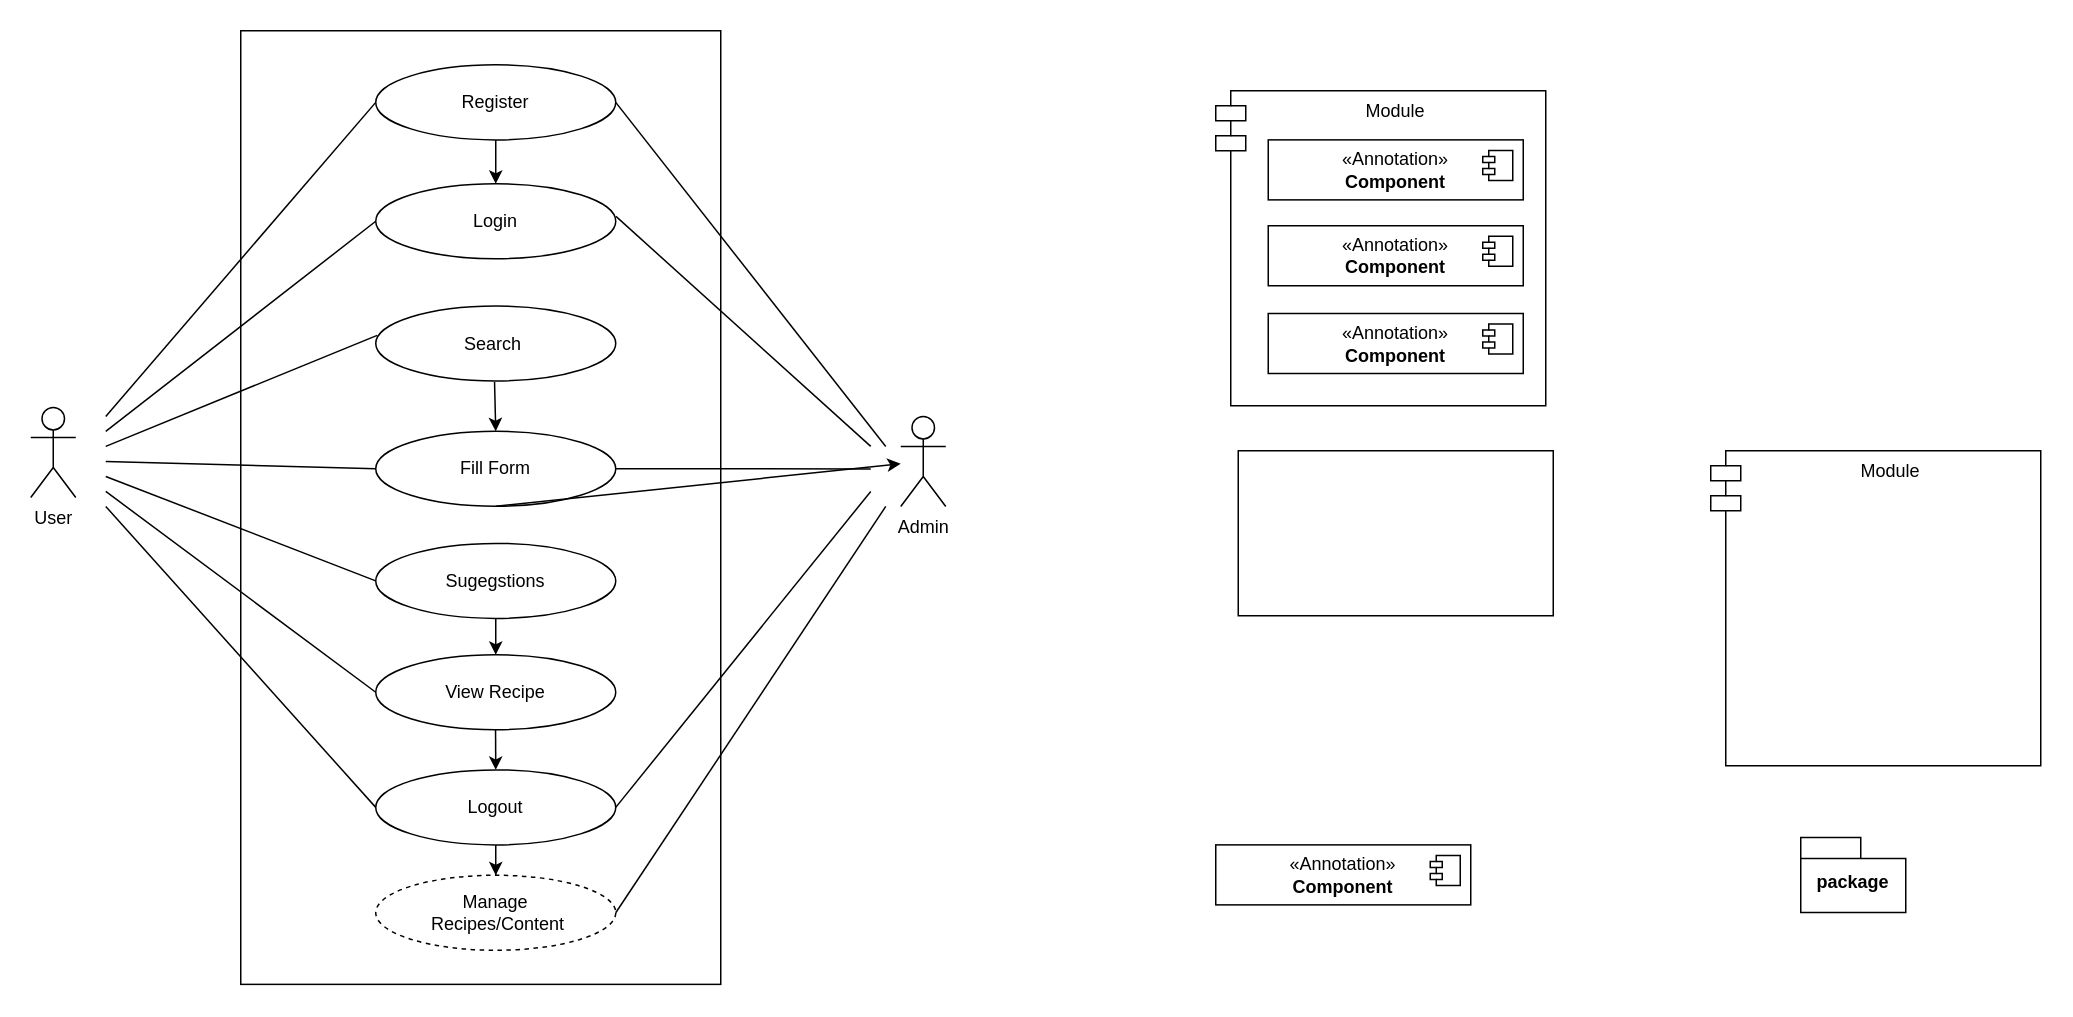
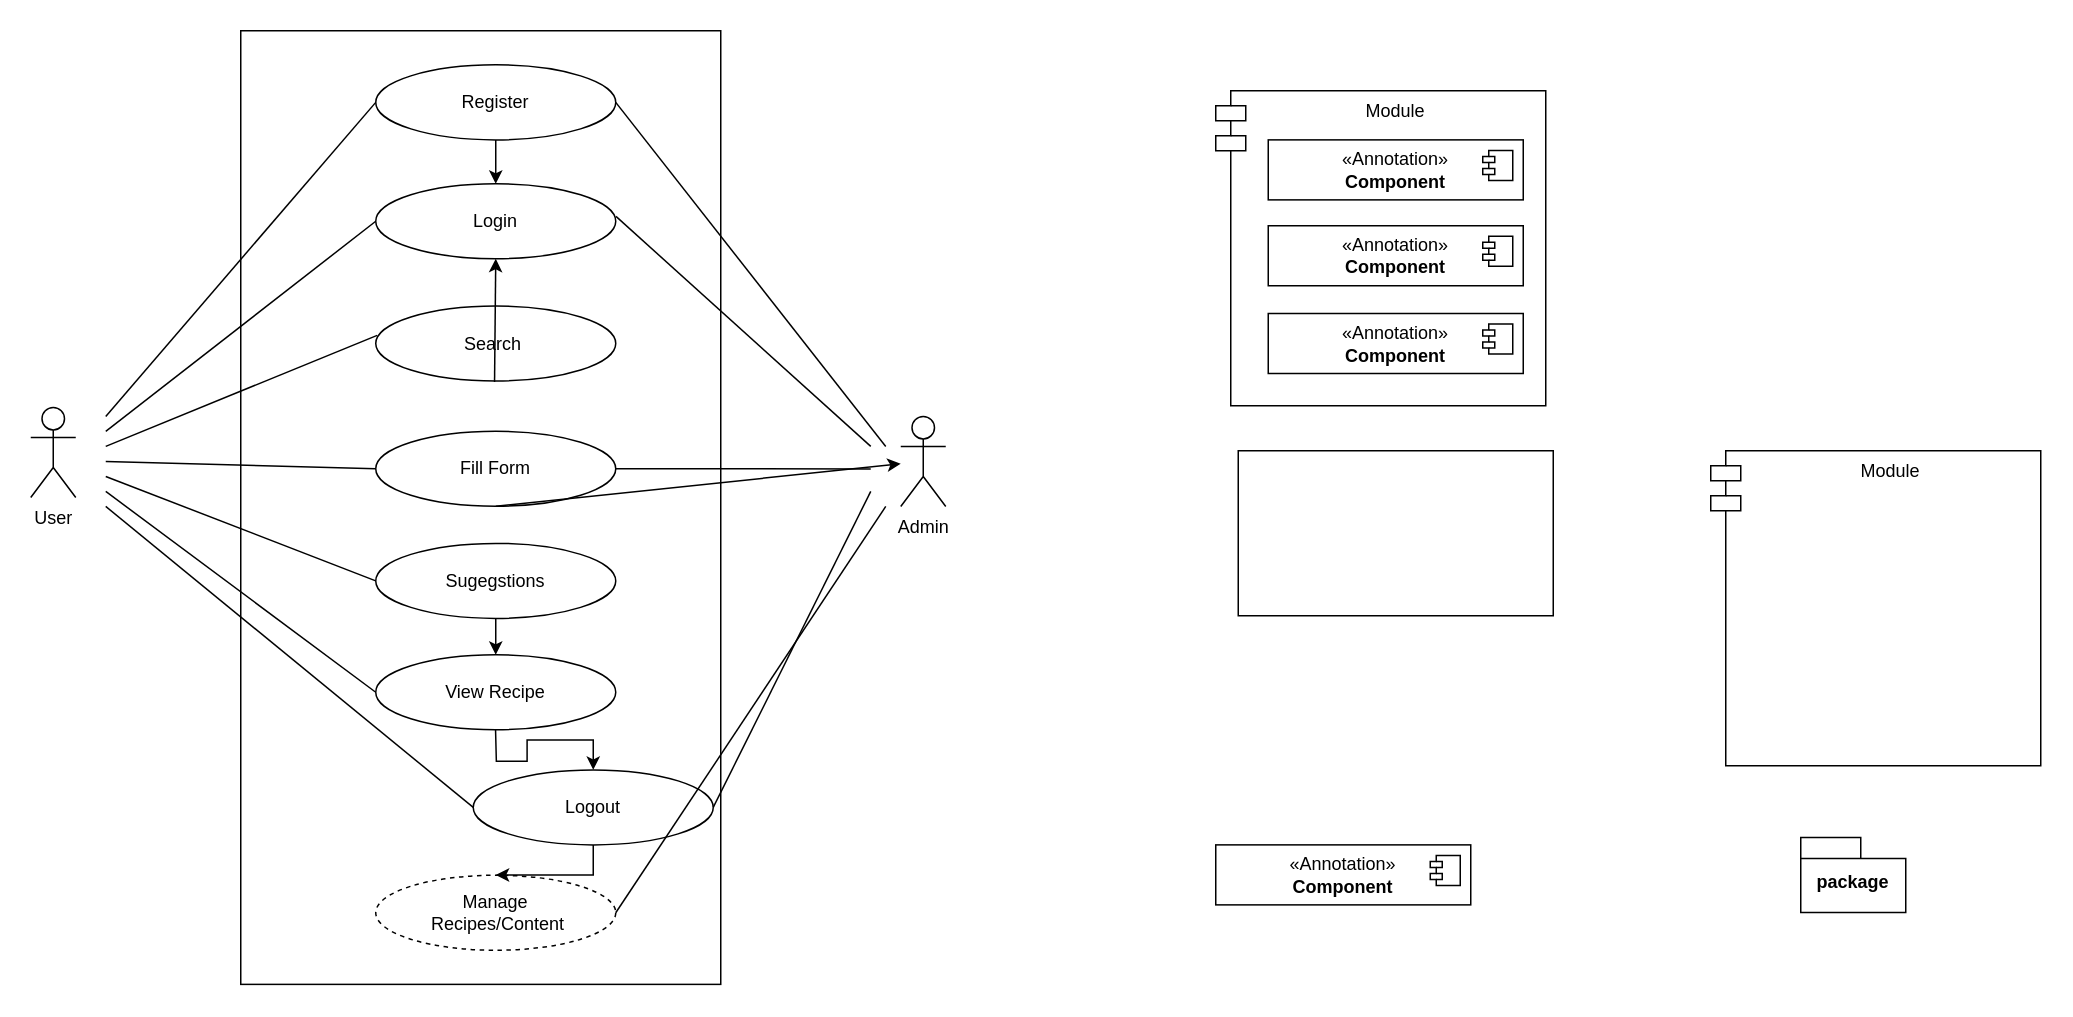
edge "Search" -> "Fill Form": now "Search" -> "Login"
node "Logout": moved (496, 807) -> (593, 807)
